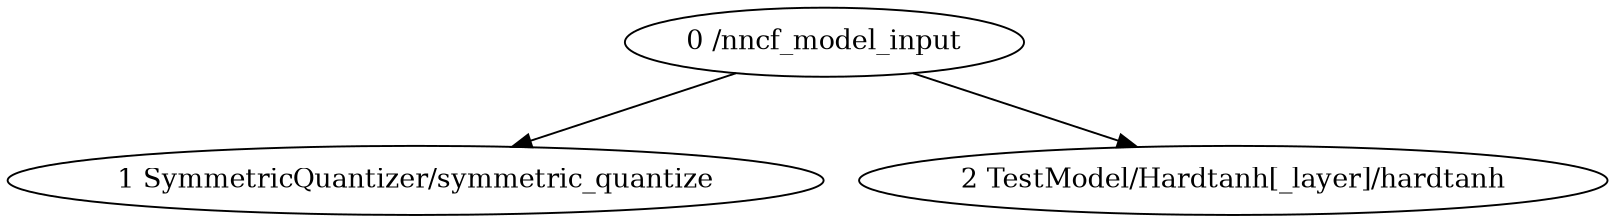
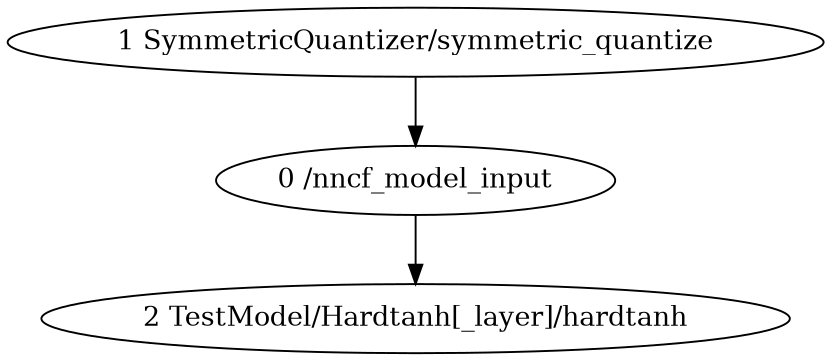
edge "0 /nncf_model_input" -> "1 SymmetricQuantizer/symmetric_quantize": reversed
